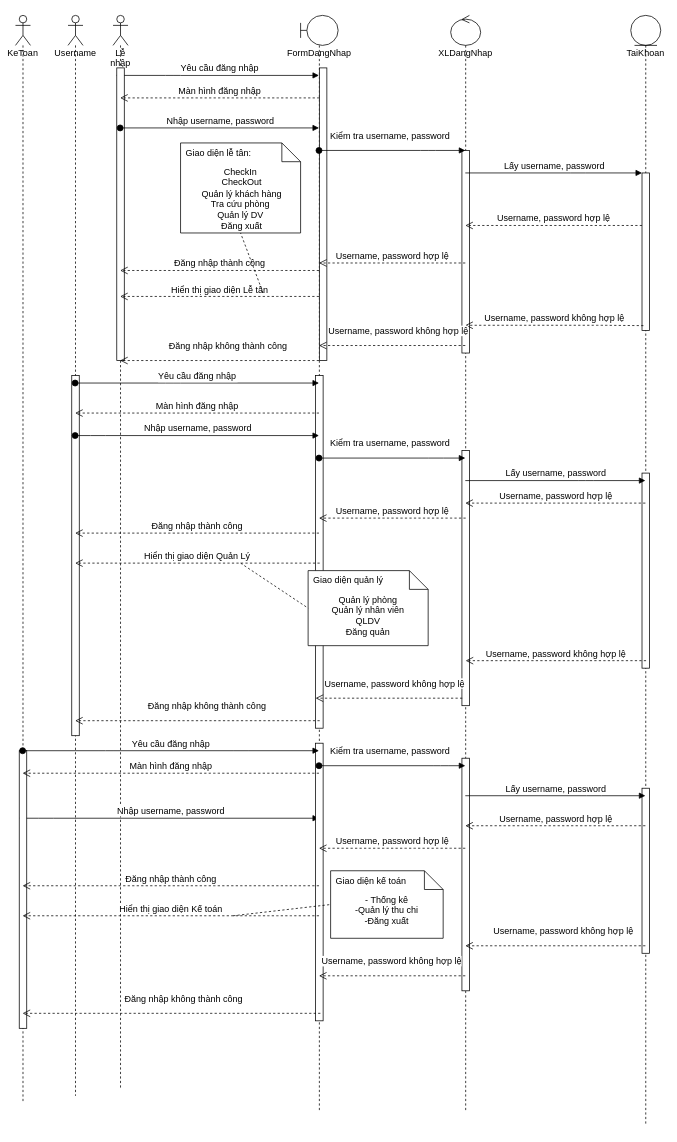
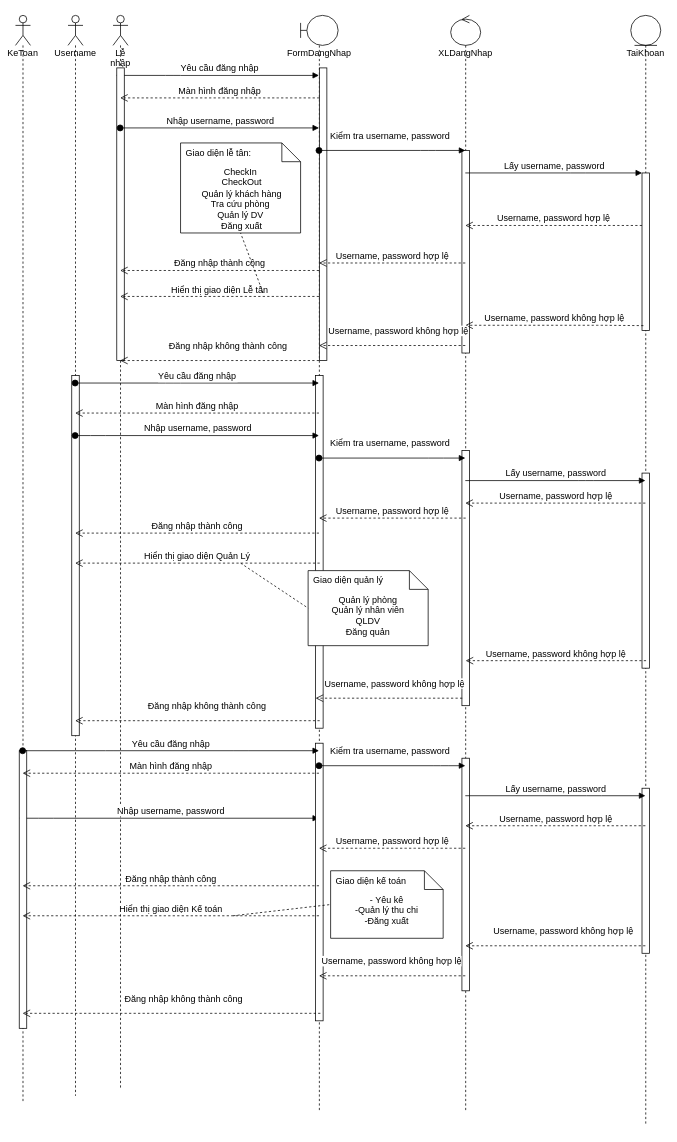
node "- Thống kê -Quản lý thu chi -Đăng xuất": label "- Thống kê -Quản lý thu chi -Đăng xuất" -> "- Yêu kê -Quản lý thu chi -Đăng xuất"
